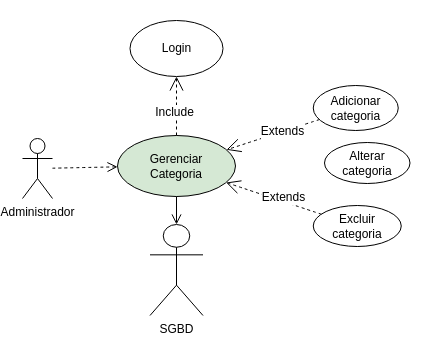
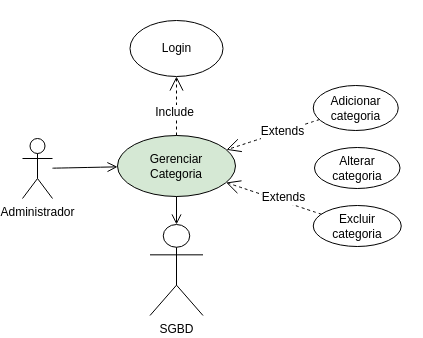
node "Alterar categoria": moved (367, 163) -> (357, 168)
edge "Administrador" -> "Gerenciar Categoria": style dashed -> solid
